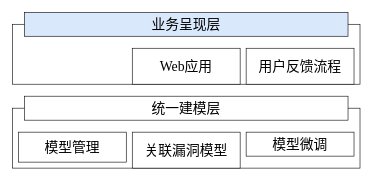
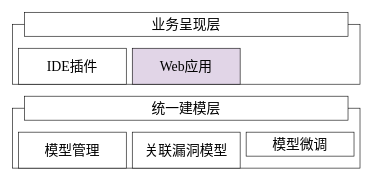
node "业务呈现层": fillcolor #dae8fc -> #ffffff
node "IDE插件": added
node "Web应用": fillcolor #ffffff -> #e1d5e7
node "用户反馈流程": removed
node "模型管理": size 108x30 -> 108x36
